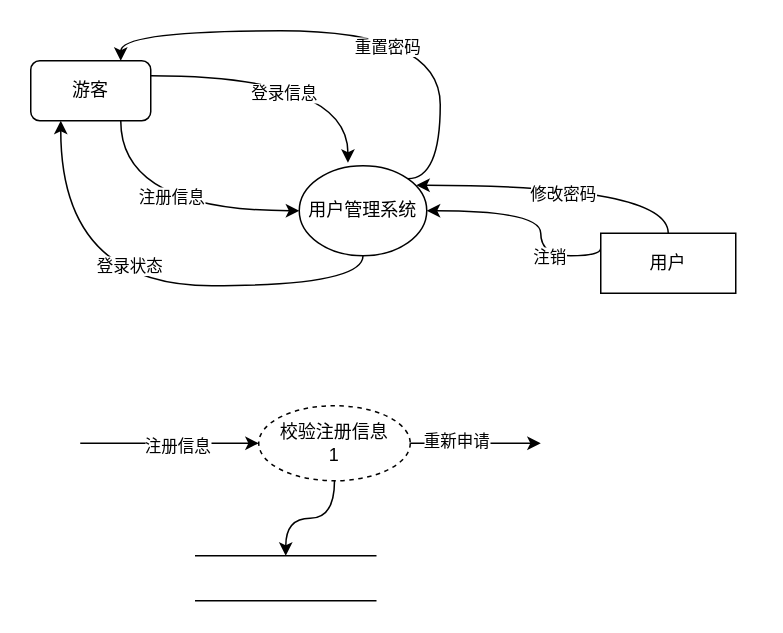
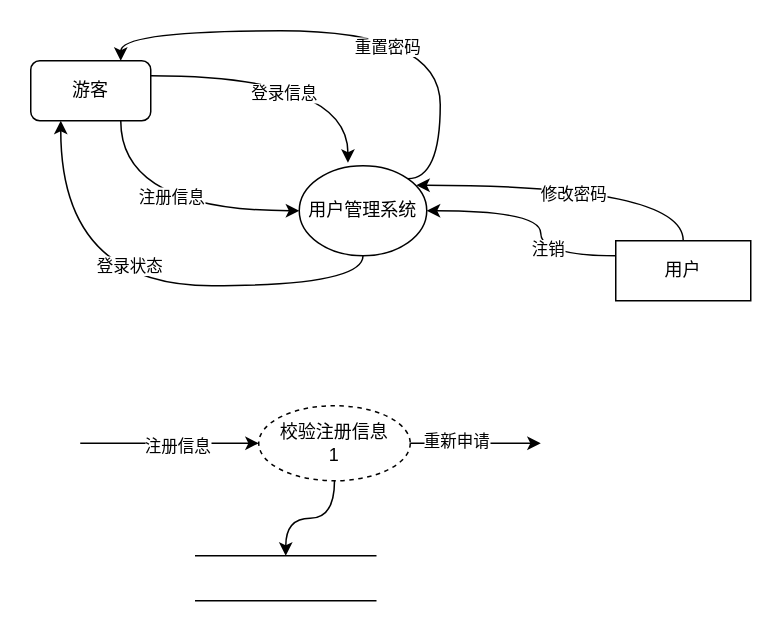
node "用户": moved (668, 263) -> (683, 271)
